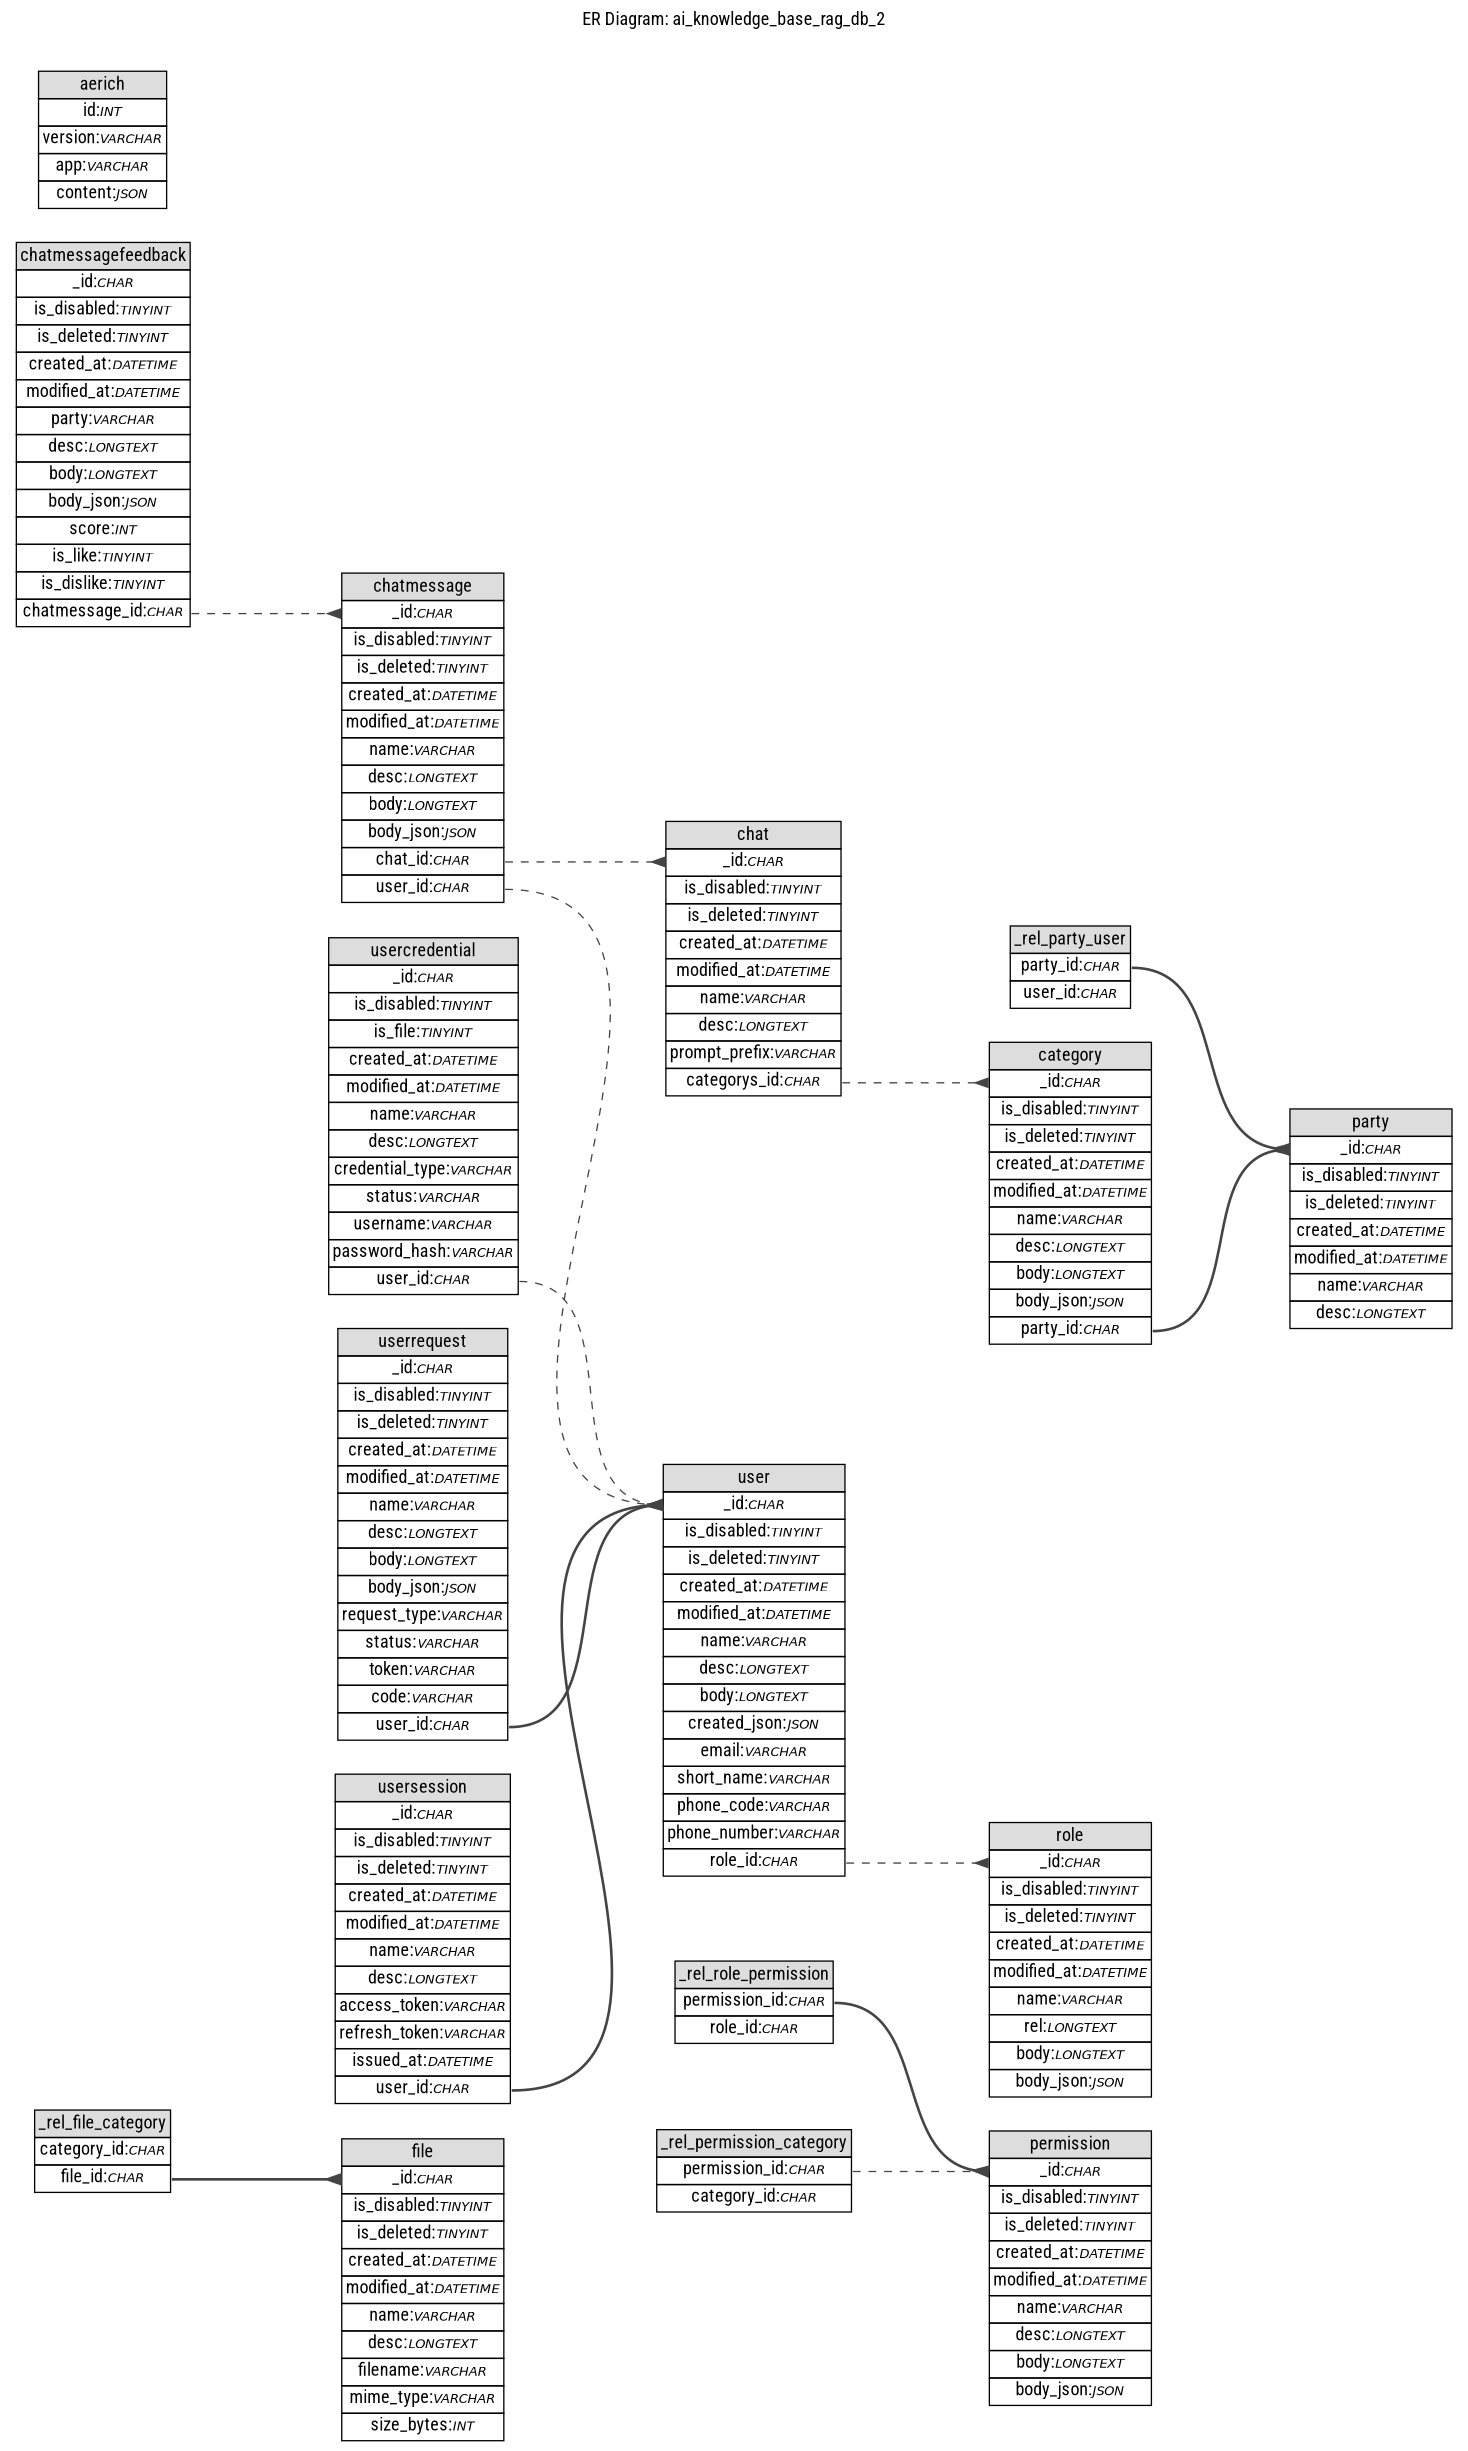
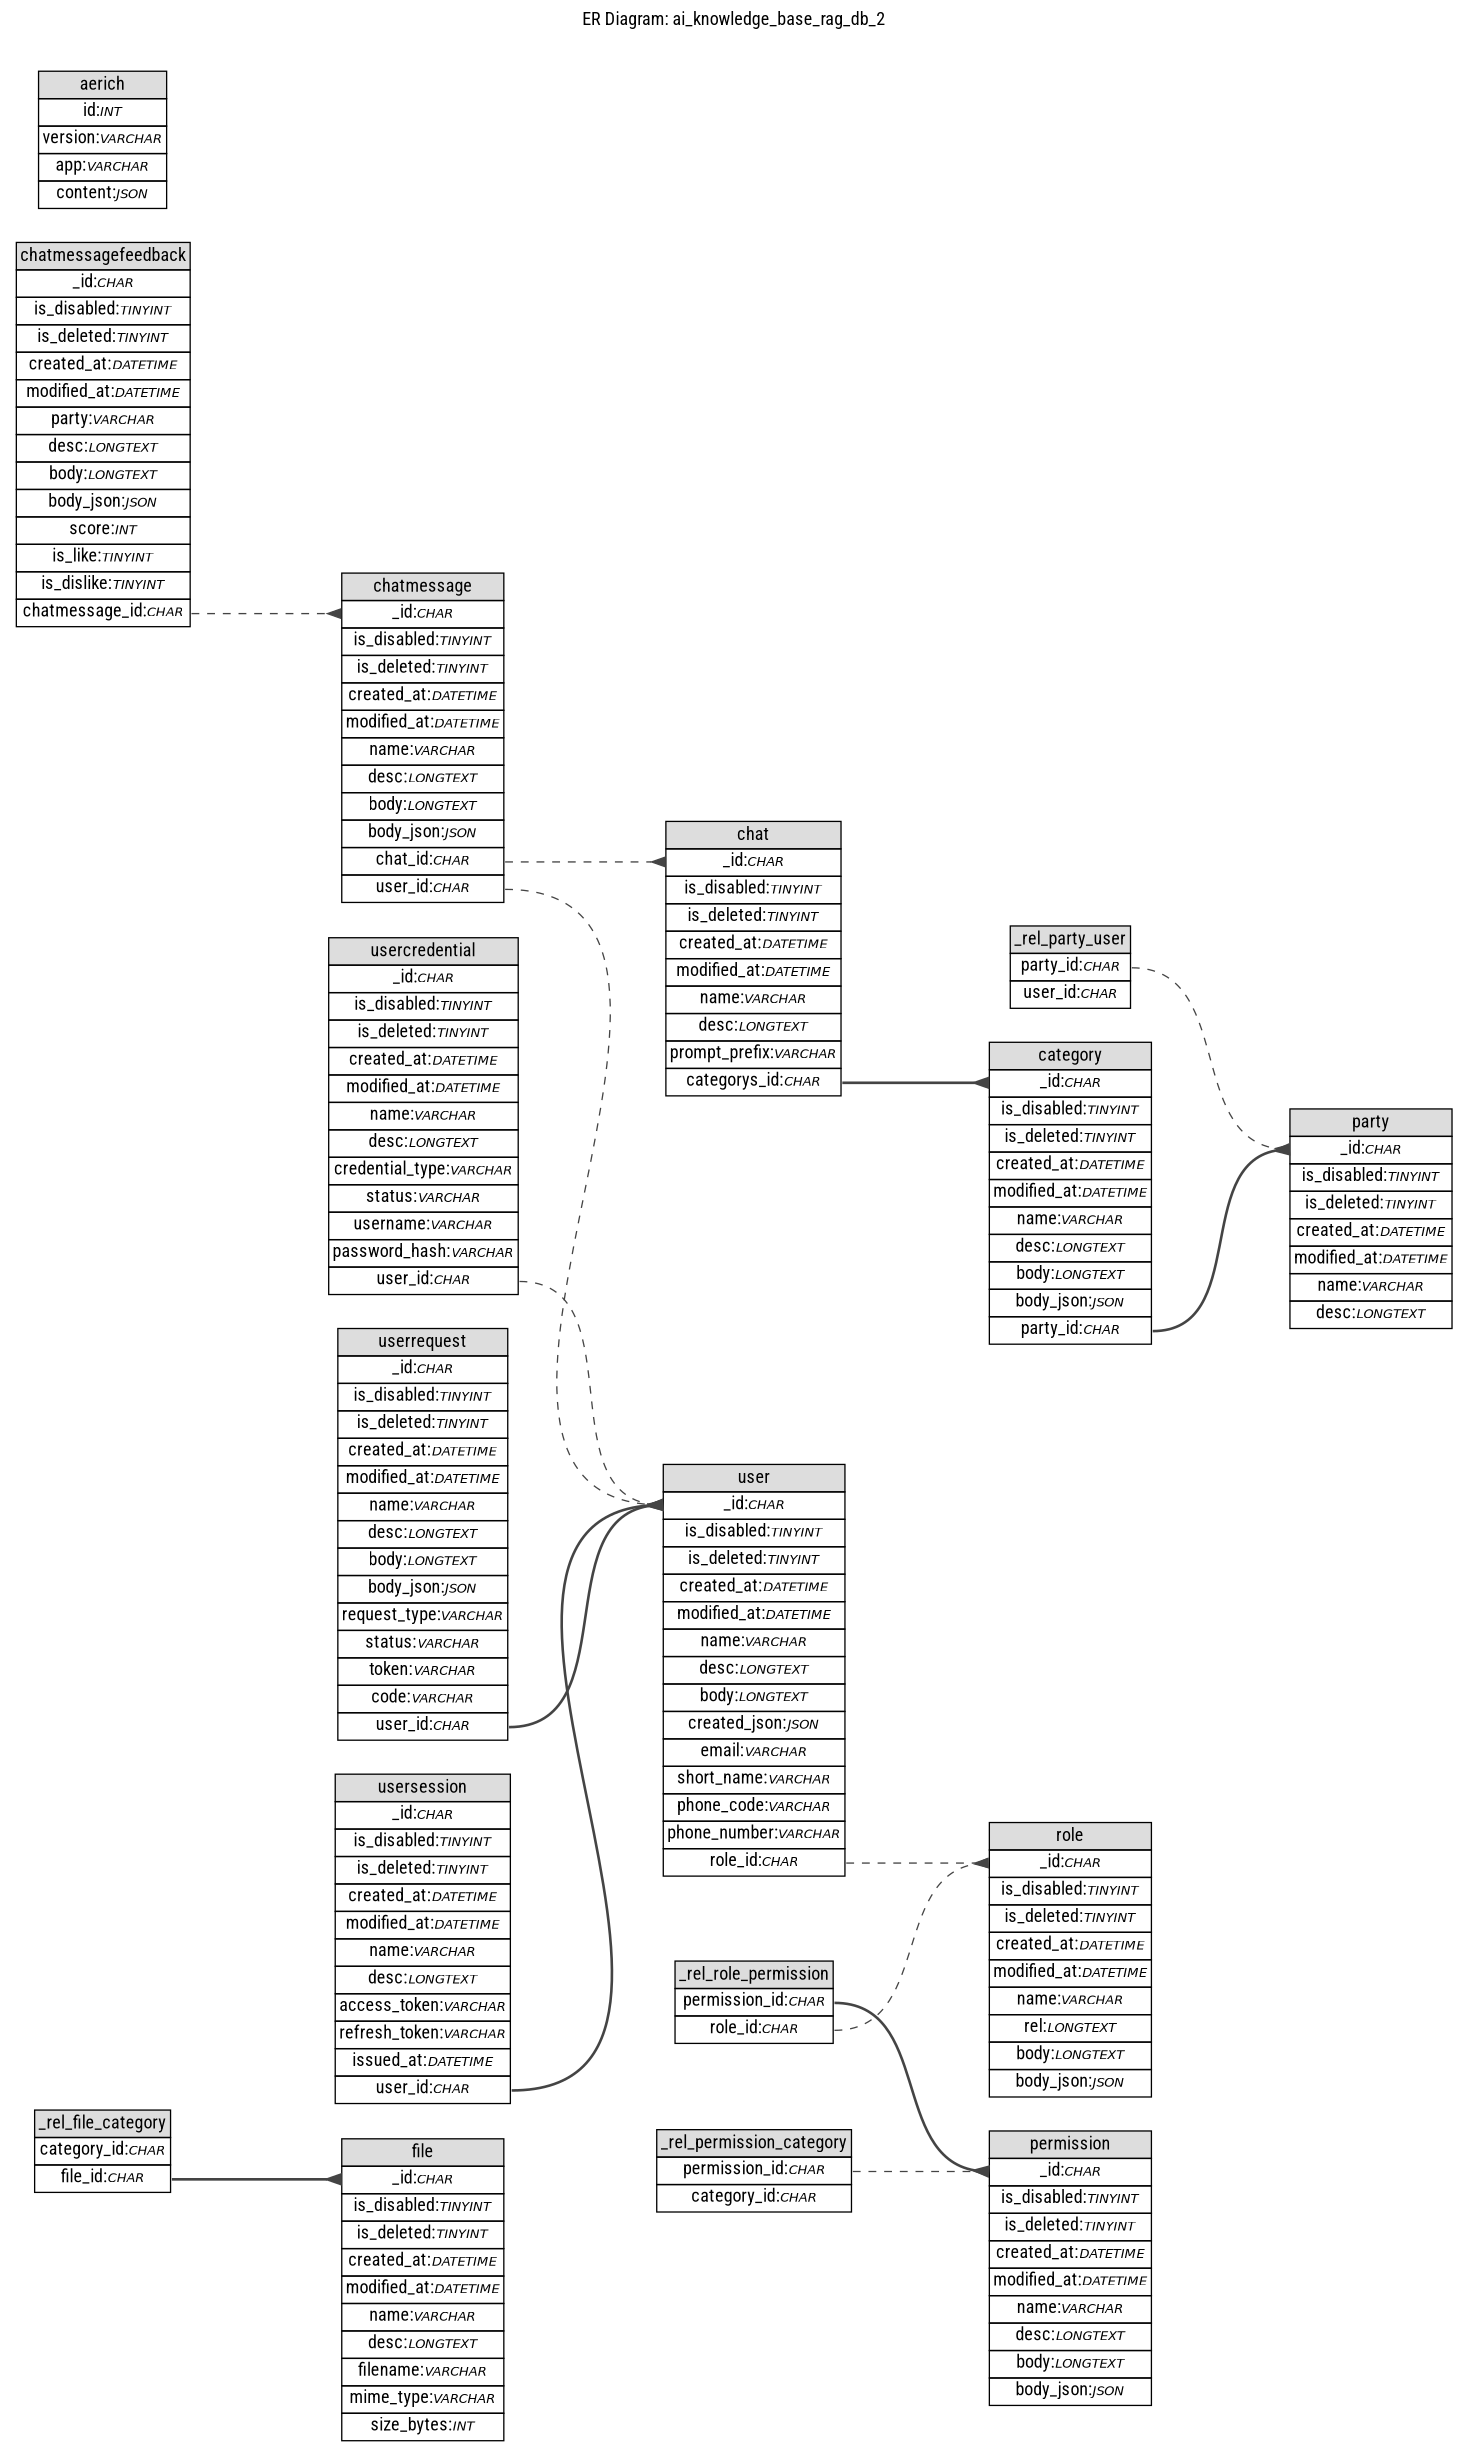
node "usercredential": text "is_file:" -> "is_deleted:"
edge "_rel_party_user" -> "party": style bold -> dashed
edge "chat" -> "category": style dashed -> bold
edge "_rel_role_permission" -> "role": added
